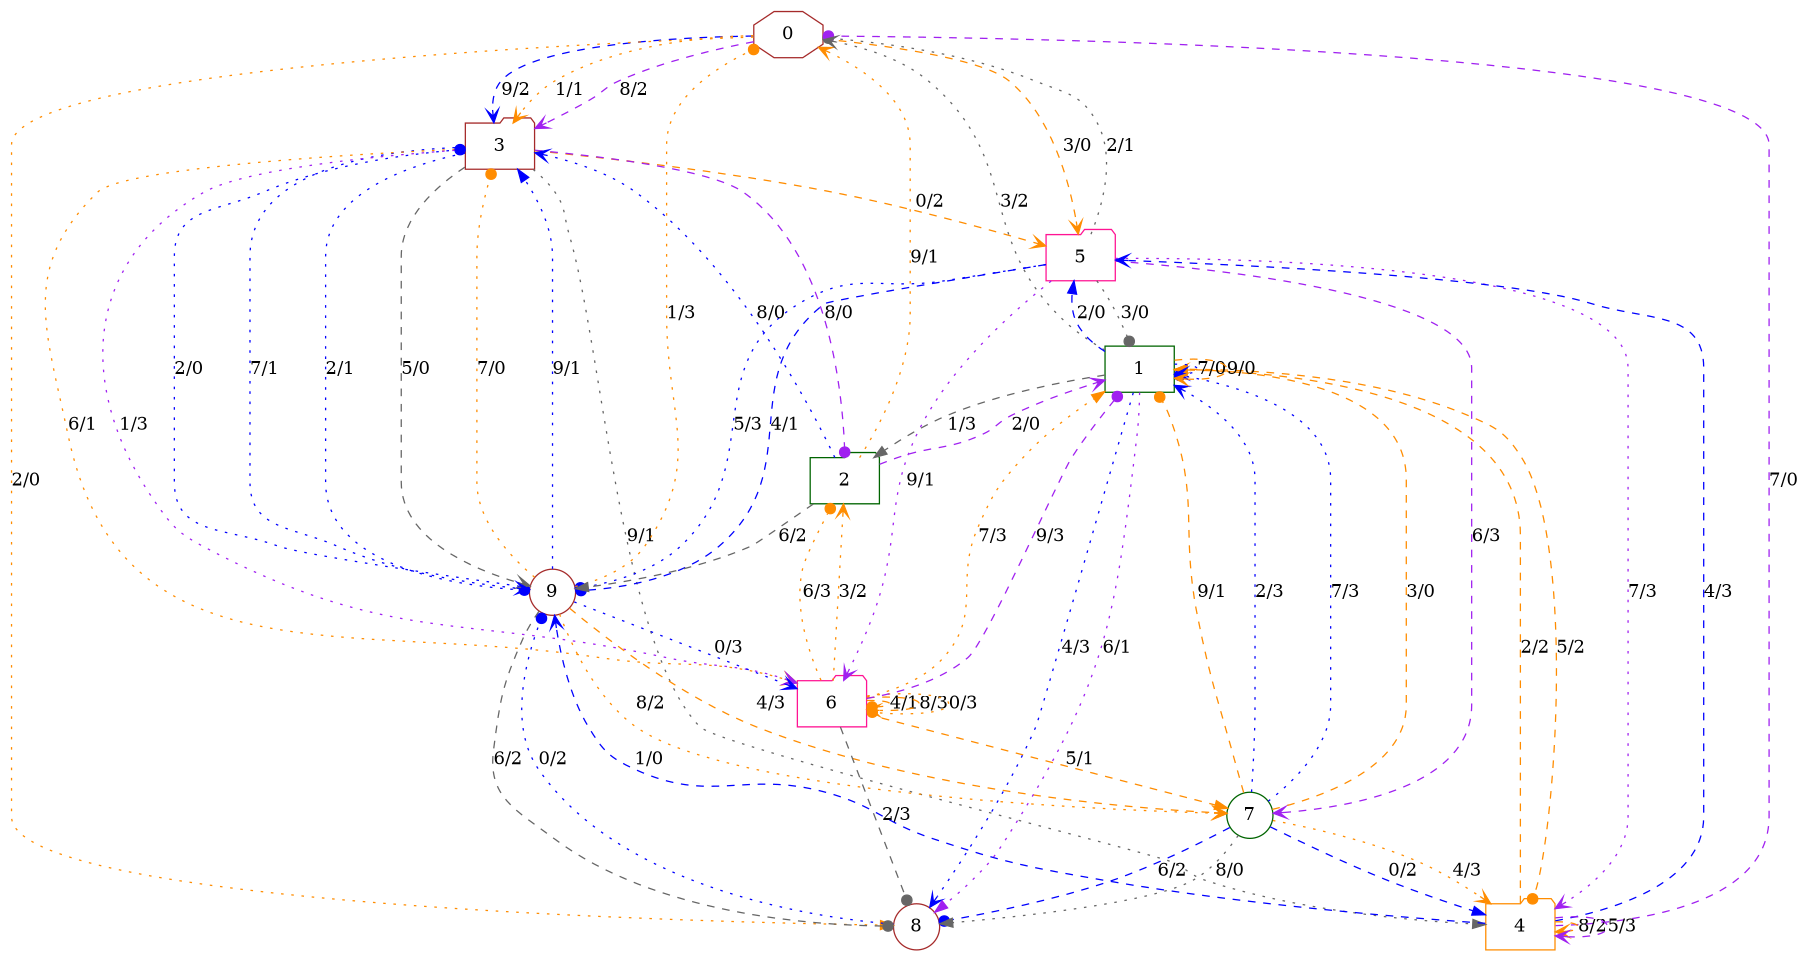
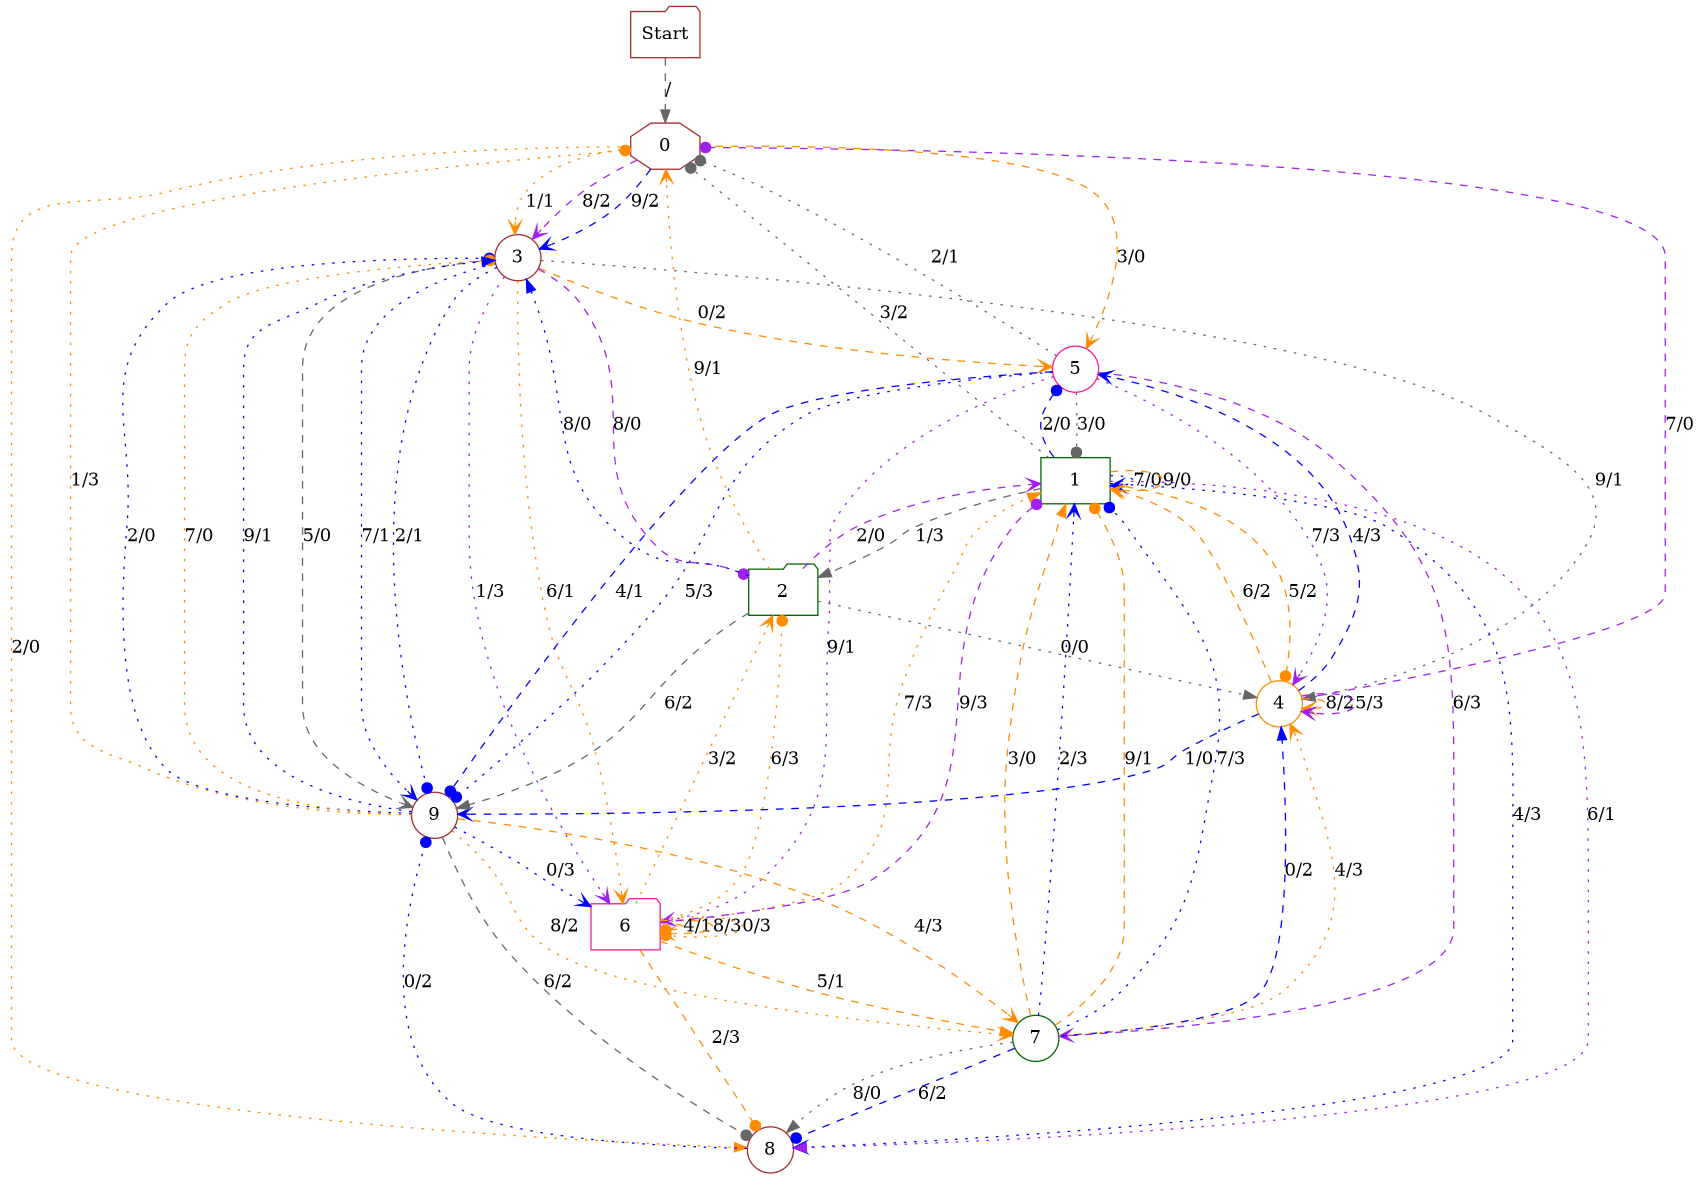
node "Start": added
node "3": shape folder -> circle
edge "1" -> "0": arrowhead vee -> dot
node "5": shape folder -> circle
edge "2" -> "3": arrowhead vee -> normal
edge "1" -> "5": arrowhead normal -> dot
edge "4" -> "1": label "2/2" -> "6/2"
edge "2" -> "4": added, label "0/0"
edge "6" -> "8": color gray40 -> darkorange
node "4": shape folder -> circle
